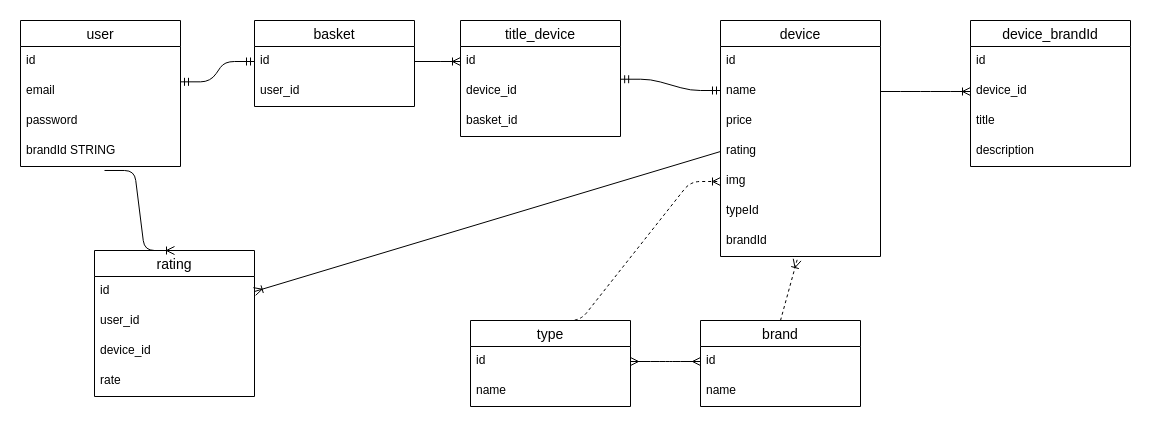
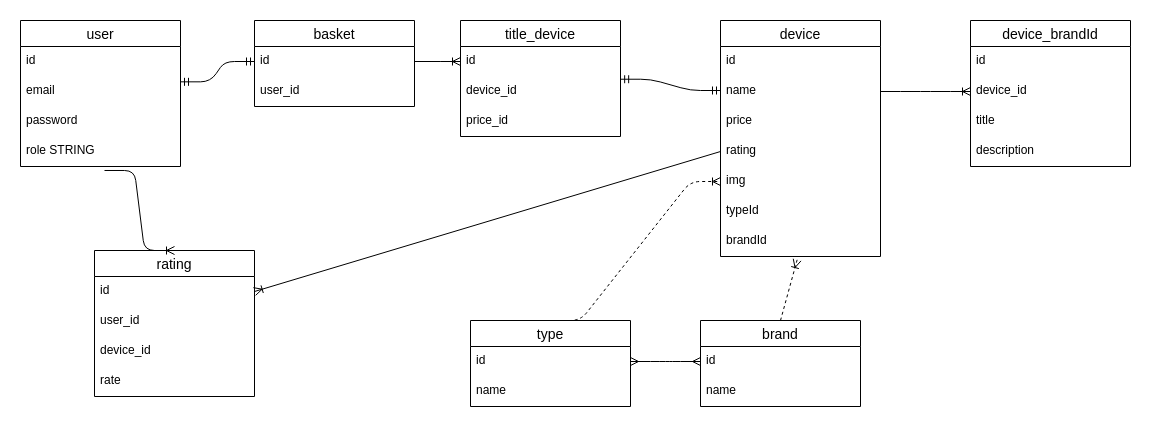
node "basket_id": label "basket_id" -> "price_id"
node "brandId STRING": label "brandId STRING" -> "role STRING"
